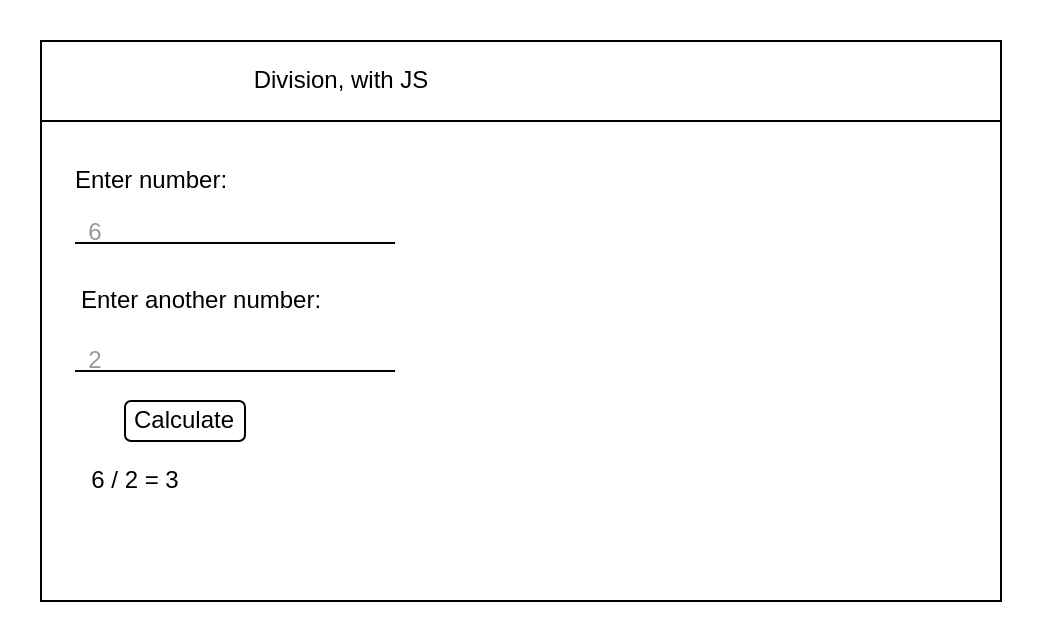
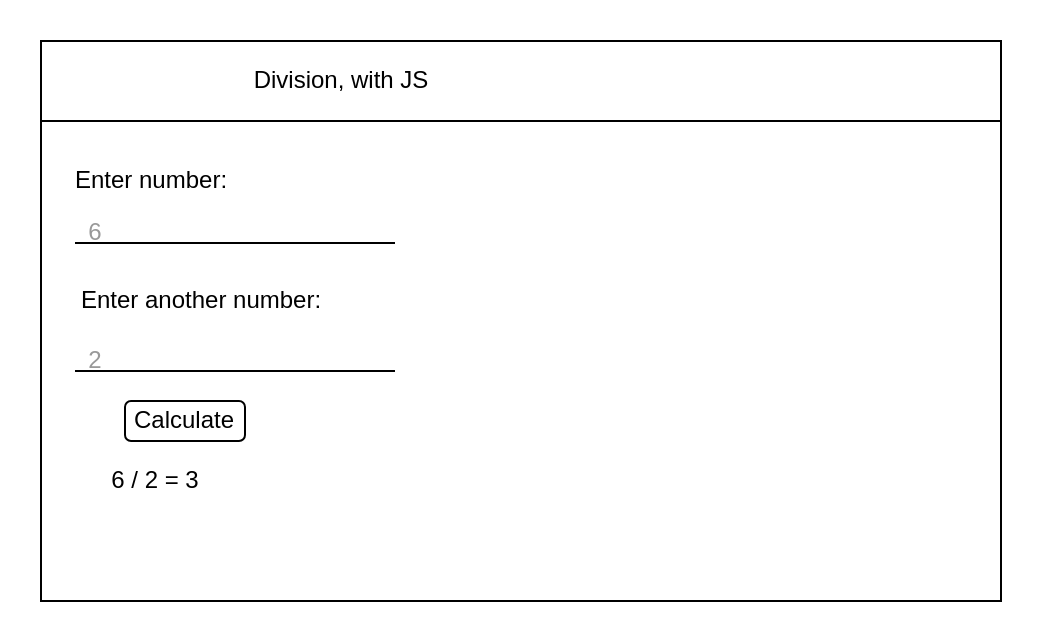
node "6 / 2 = 3": moved (135, 481) -> (155, 481)
